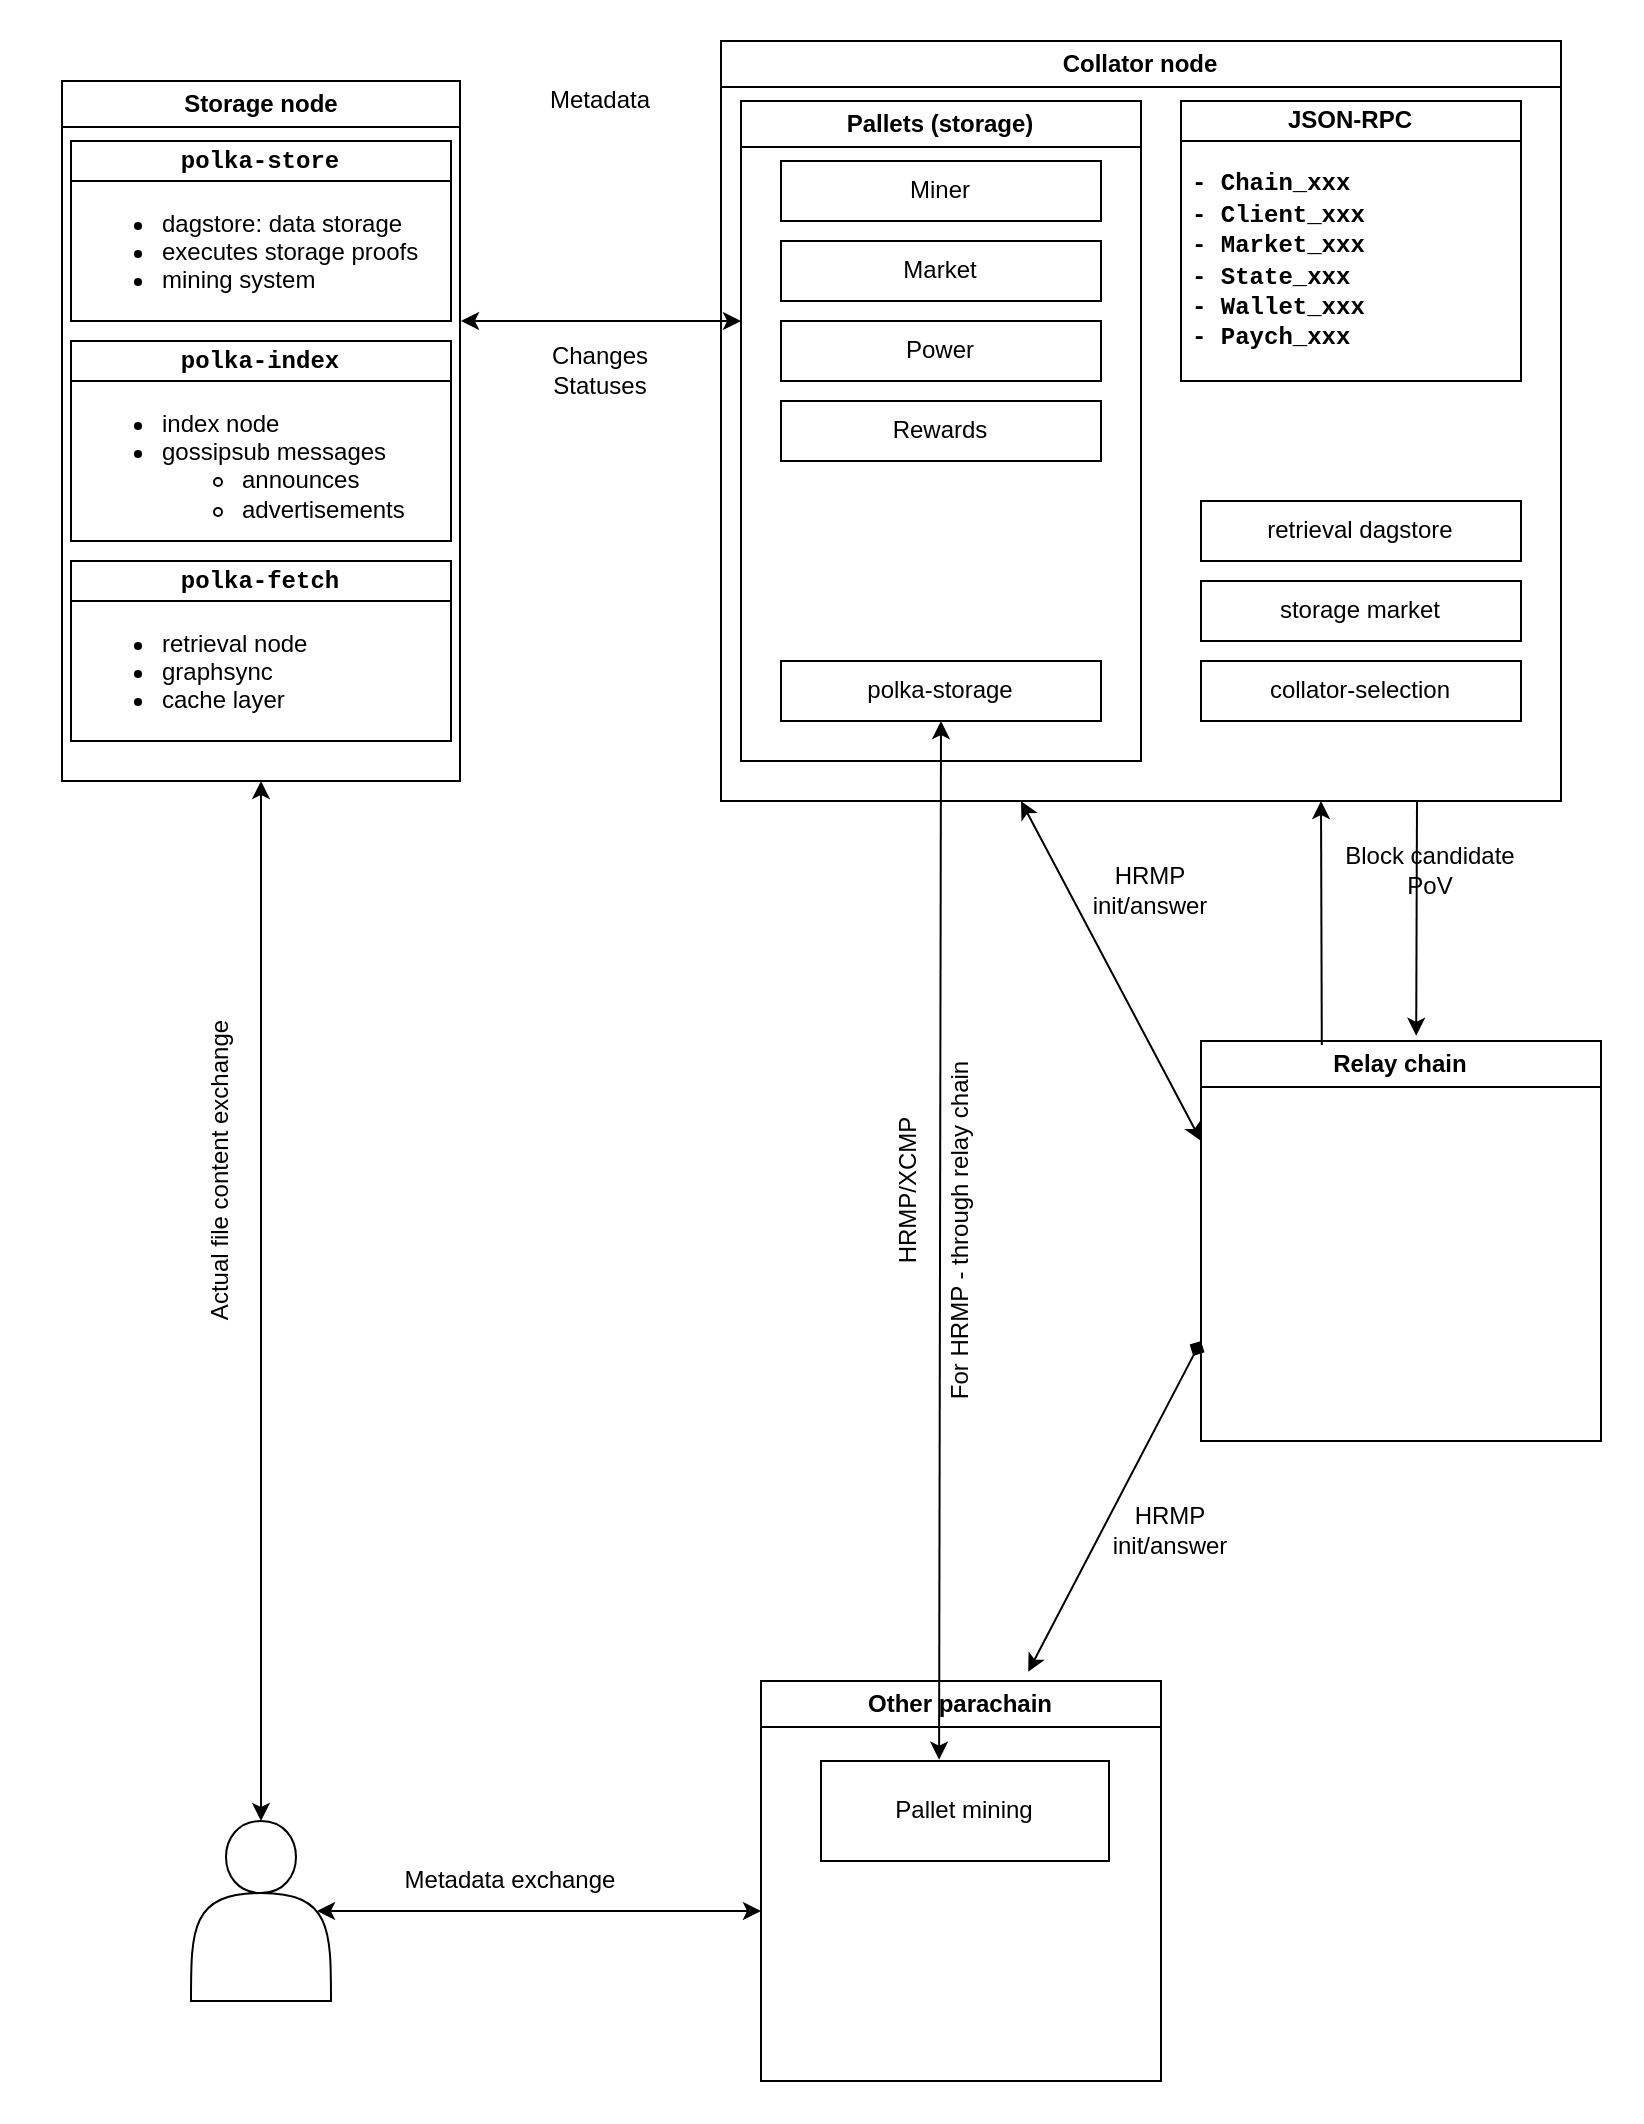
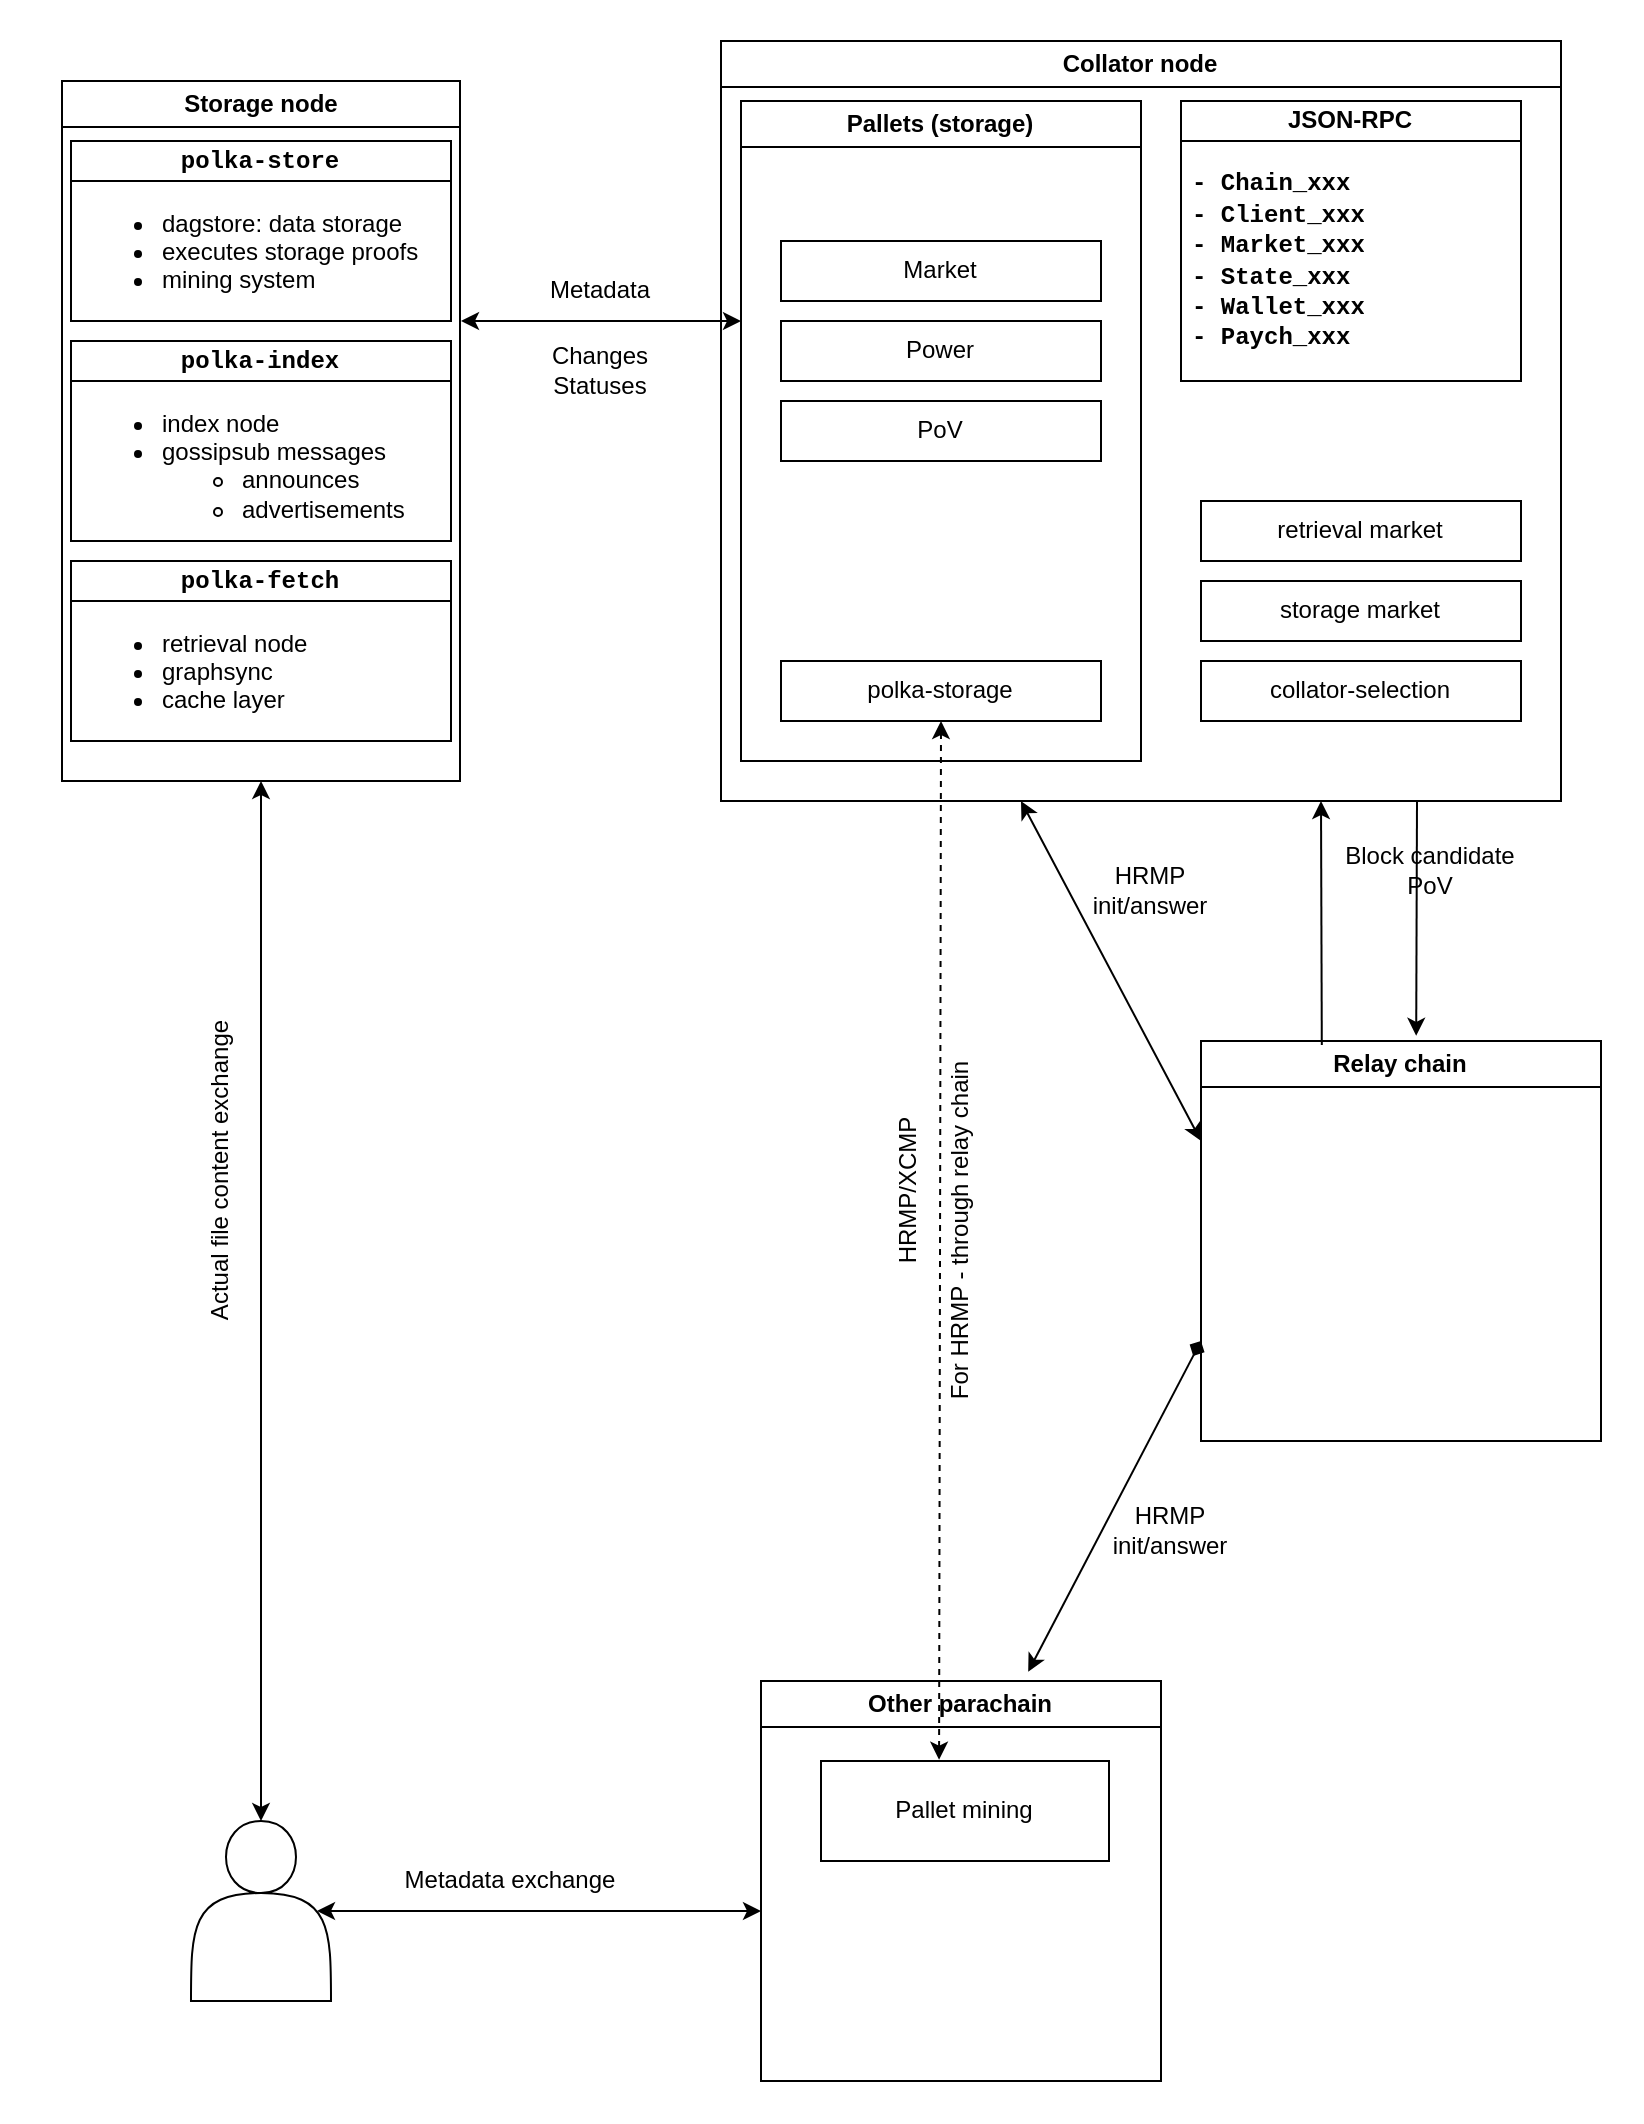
node "Metadata": moved (601, 101) -> (601, 291)
node "Miner": removed
node "Rewards": label "Rewards" -> "PoV"
node "retrieval dagstore": label "retrieval dagstore" -> "retrieval market"
edge "polka-storage" -- "Pallet mining": style solid -> dashed
